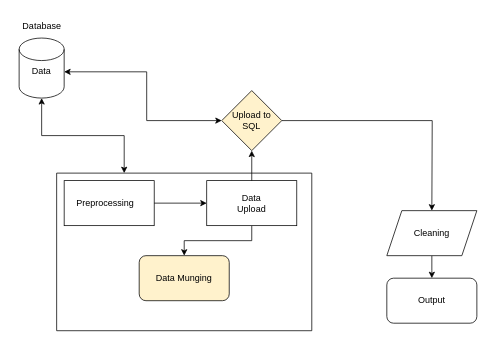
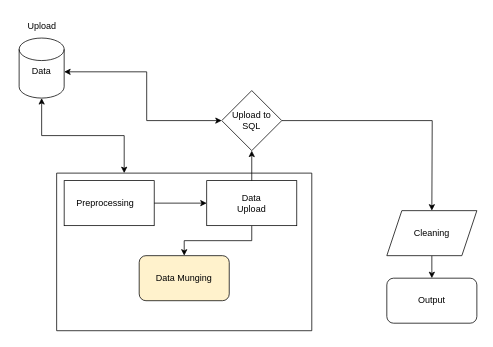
node "Database": label "Database" -> "Upload"
node "Upload to SQL": fillcolor #fff2cc -> #ffffff
